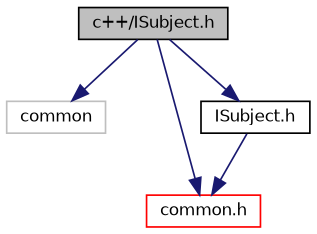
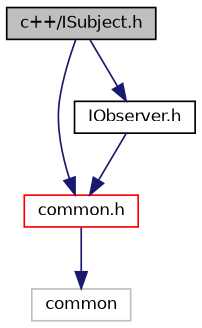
edge "c++/ISubject.h" -> "common": now "common.h" -> "common"
node "ISubject.h": label "ISubject.h" -> "IObserver.h"
